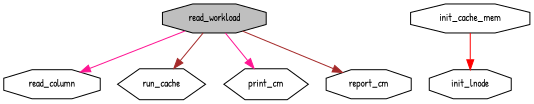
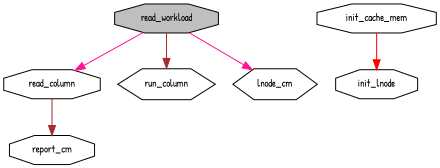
edge "read_workload" -> "report_cm": now "read_column" -> "report_cm"
node "run_cache": label "run_cache" -> "run_column"
node "print_cm": label "print_cm" -> "lnode_cm"
